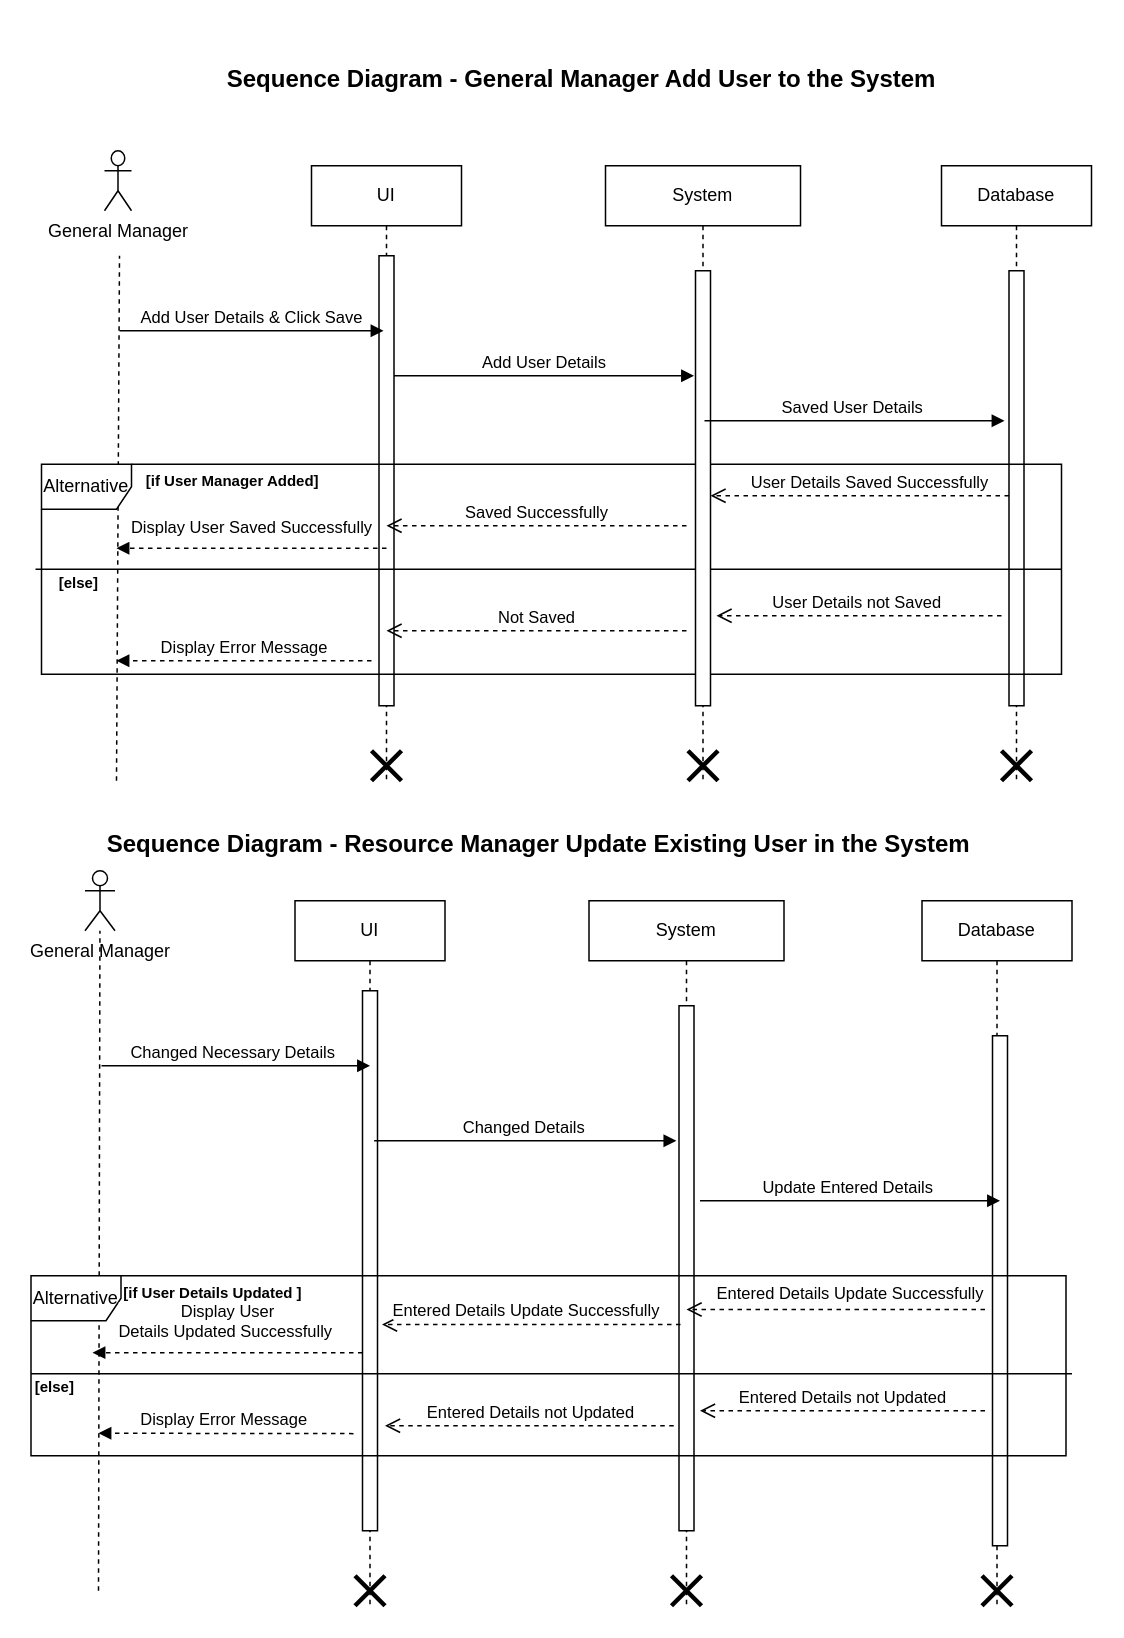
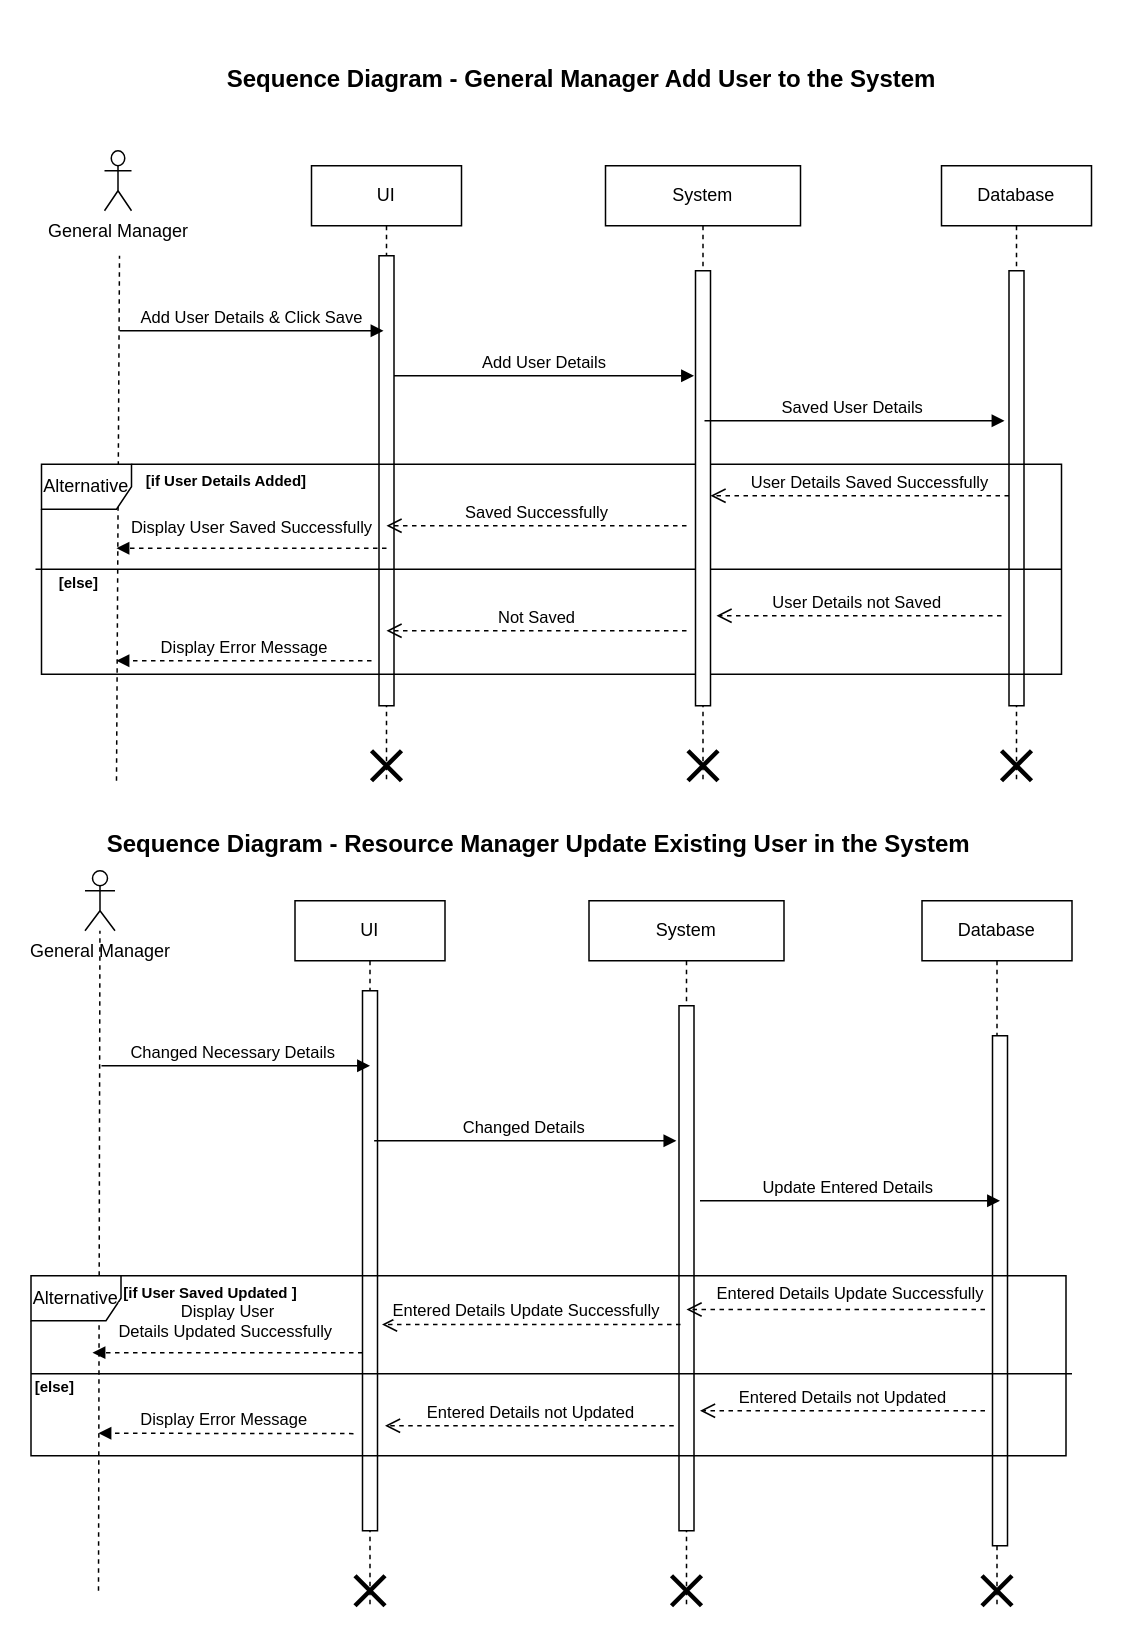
node "[if User Manager Added]": label "[if User Manager Added]" -> "[if User Details Added]"
node "[if User Details Updated ]": label "[if User Details Updated ]" -> "[if User Saved Updated ]"
